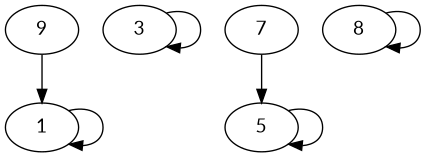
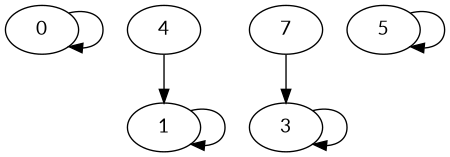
node "9": label "9" -> "4"
node "0": added
node "8": removed
edge "7" -> "5": now "7" -> "3"
